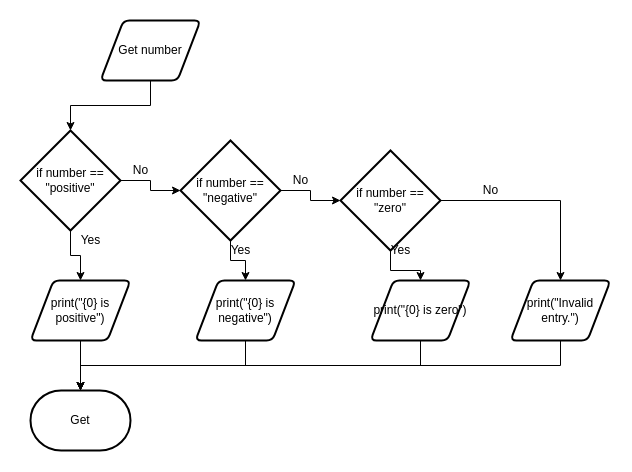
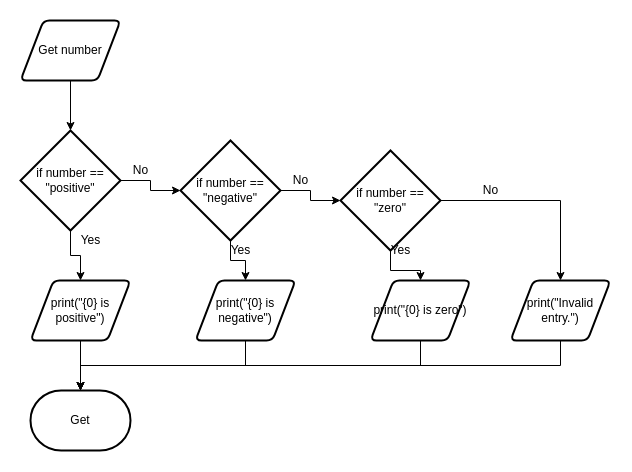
node "Get number": moved (151, 51) -> (71, 51)
